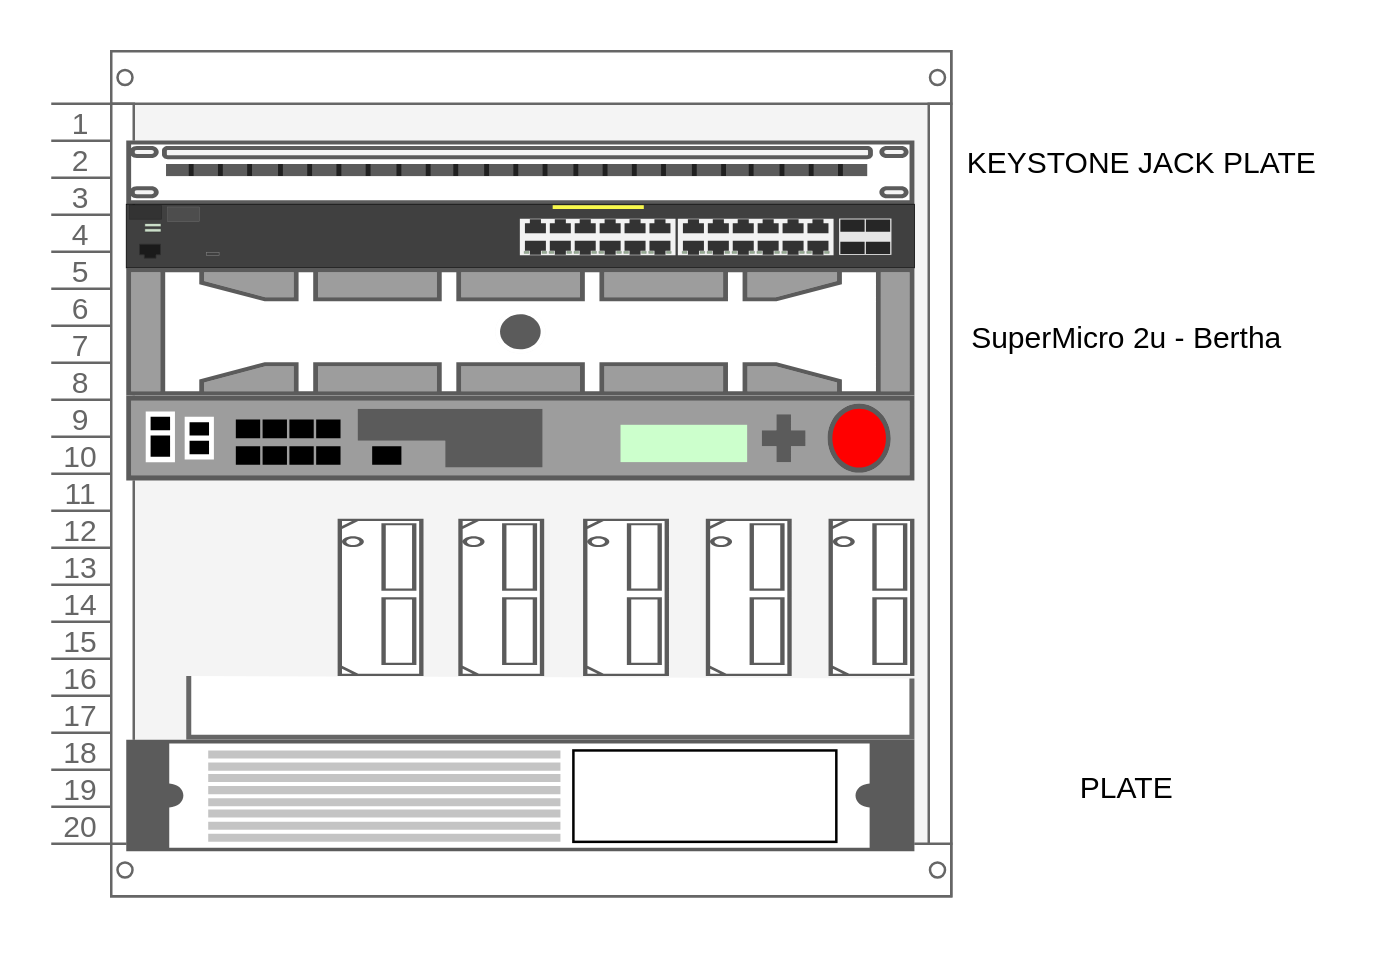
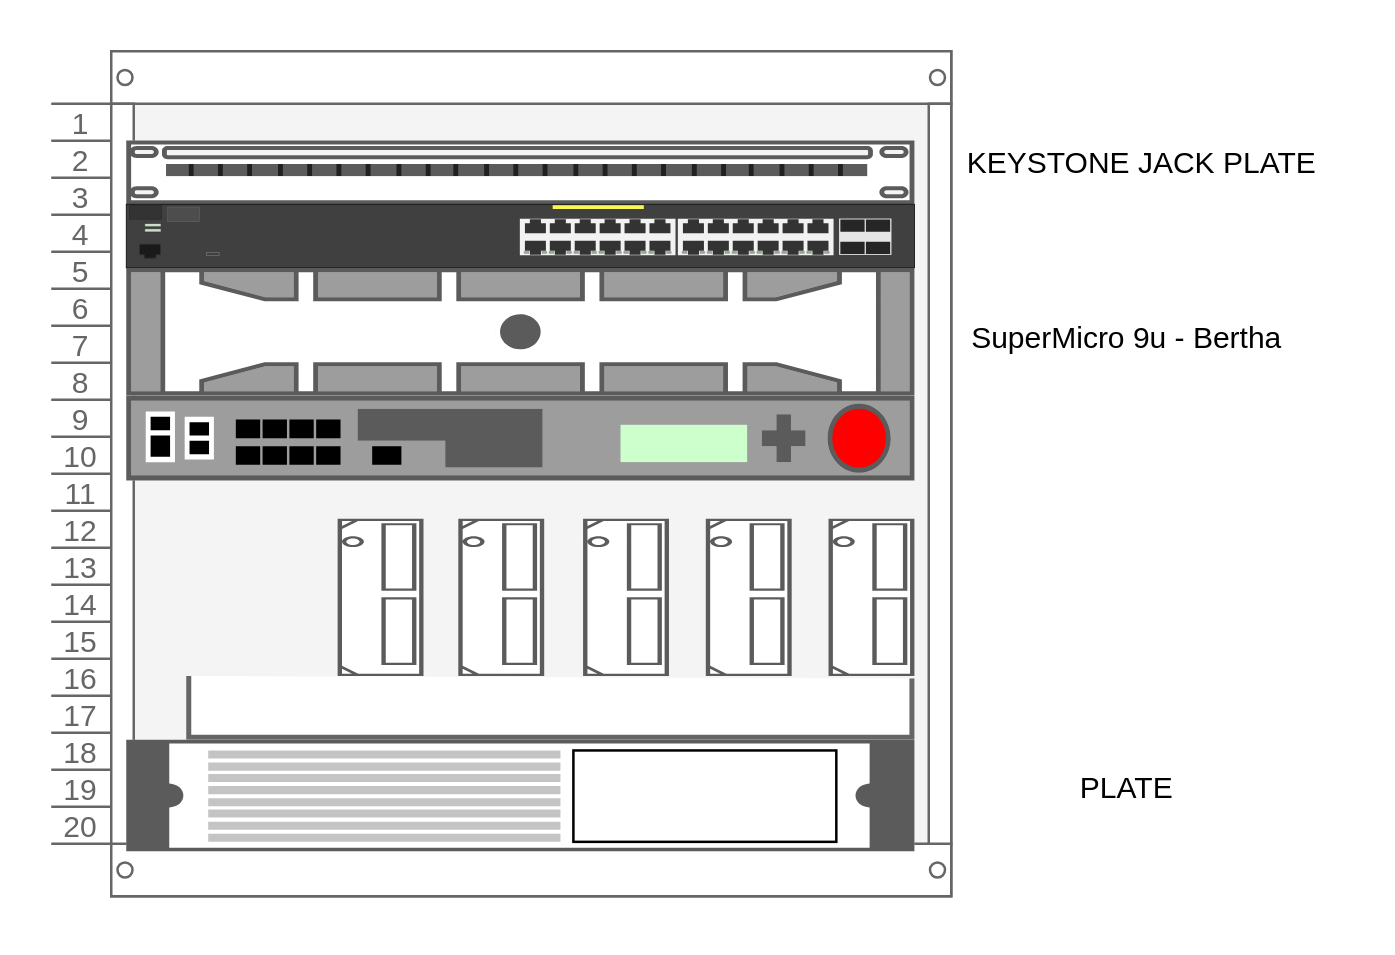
node "SuperMicro 2u - Bertha": label "SuperMicro 2u - Bertha" -> "SuperMicro 9u - Bertha"
